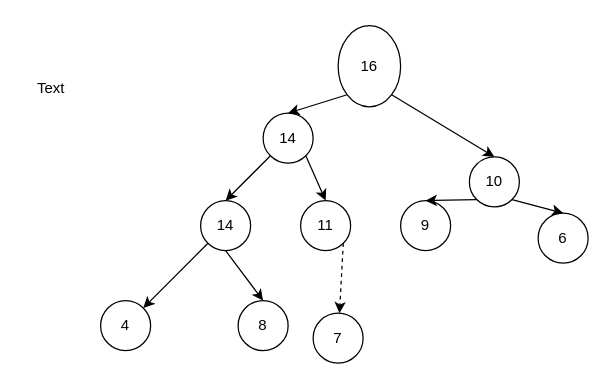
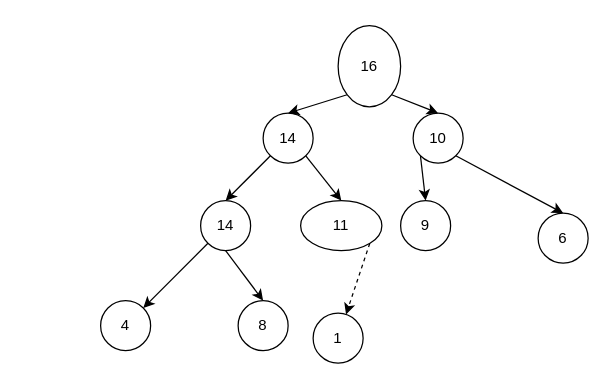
node "Text": removed
node "10": moved (494, 182) -> (438, 138)
node "11": size 50x50 -> 81x50
node "7": label "7" -> "1"
